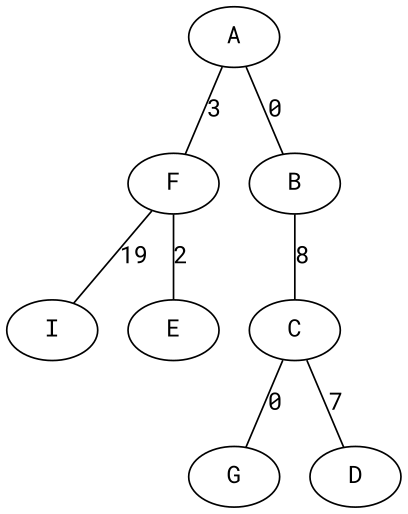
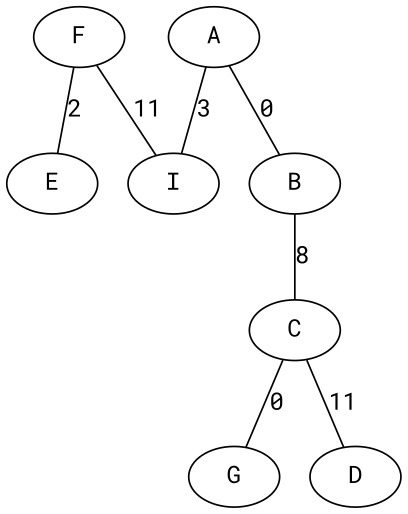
edge "A" -- "F": now "A" -- "I"
edge "F" -- "I": label "19" -> "11"
edge "C" -- "D": label "7" -> "11"
